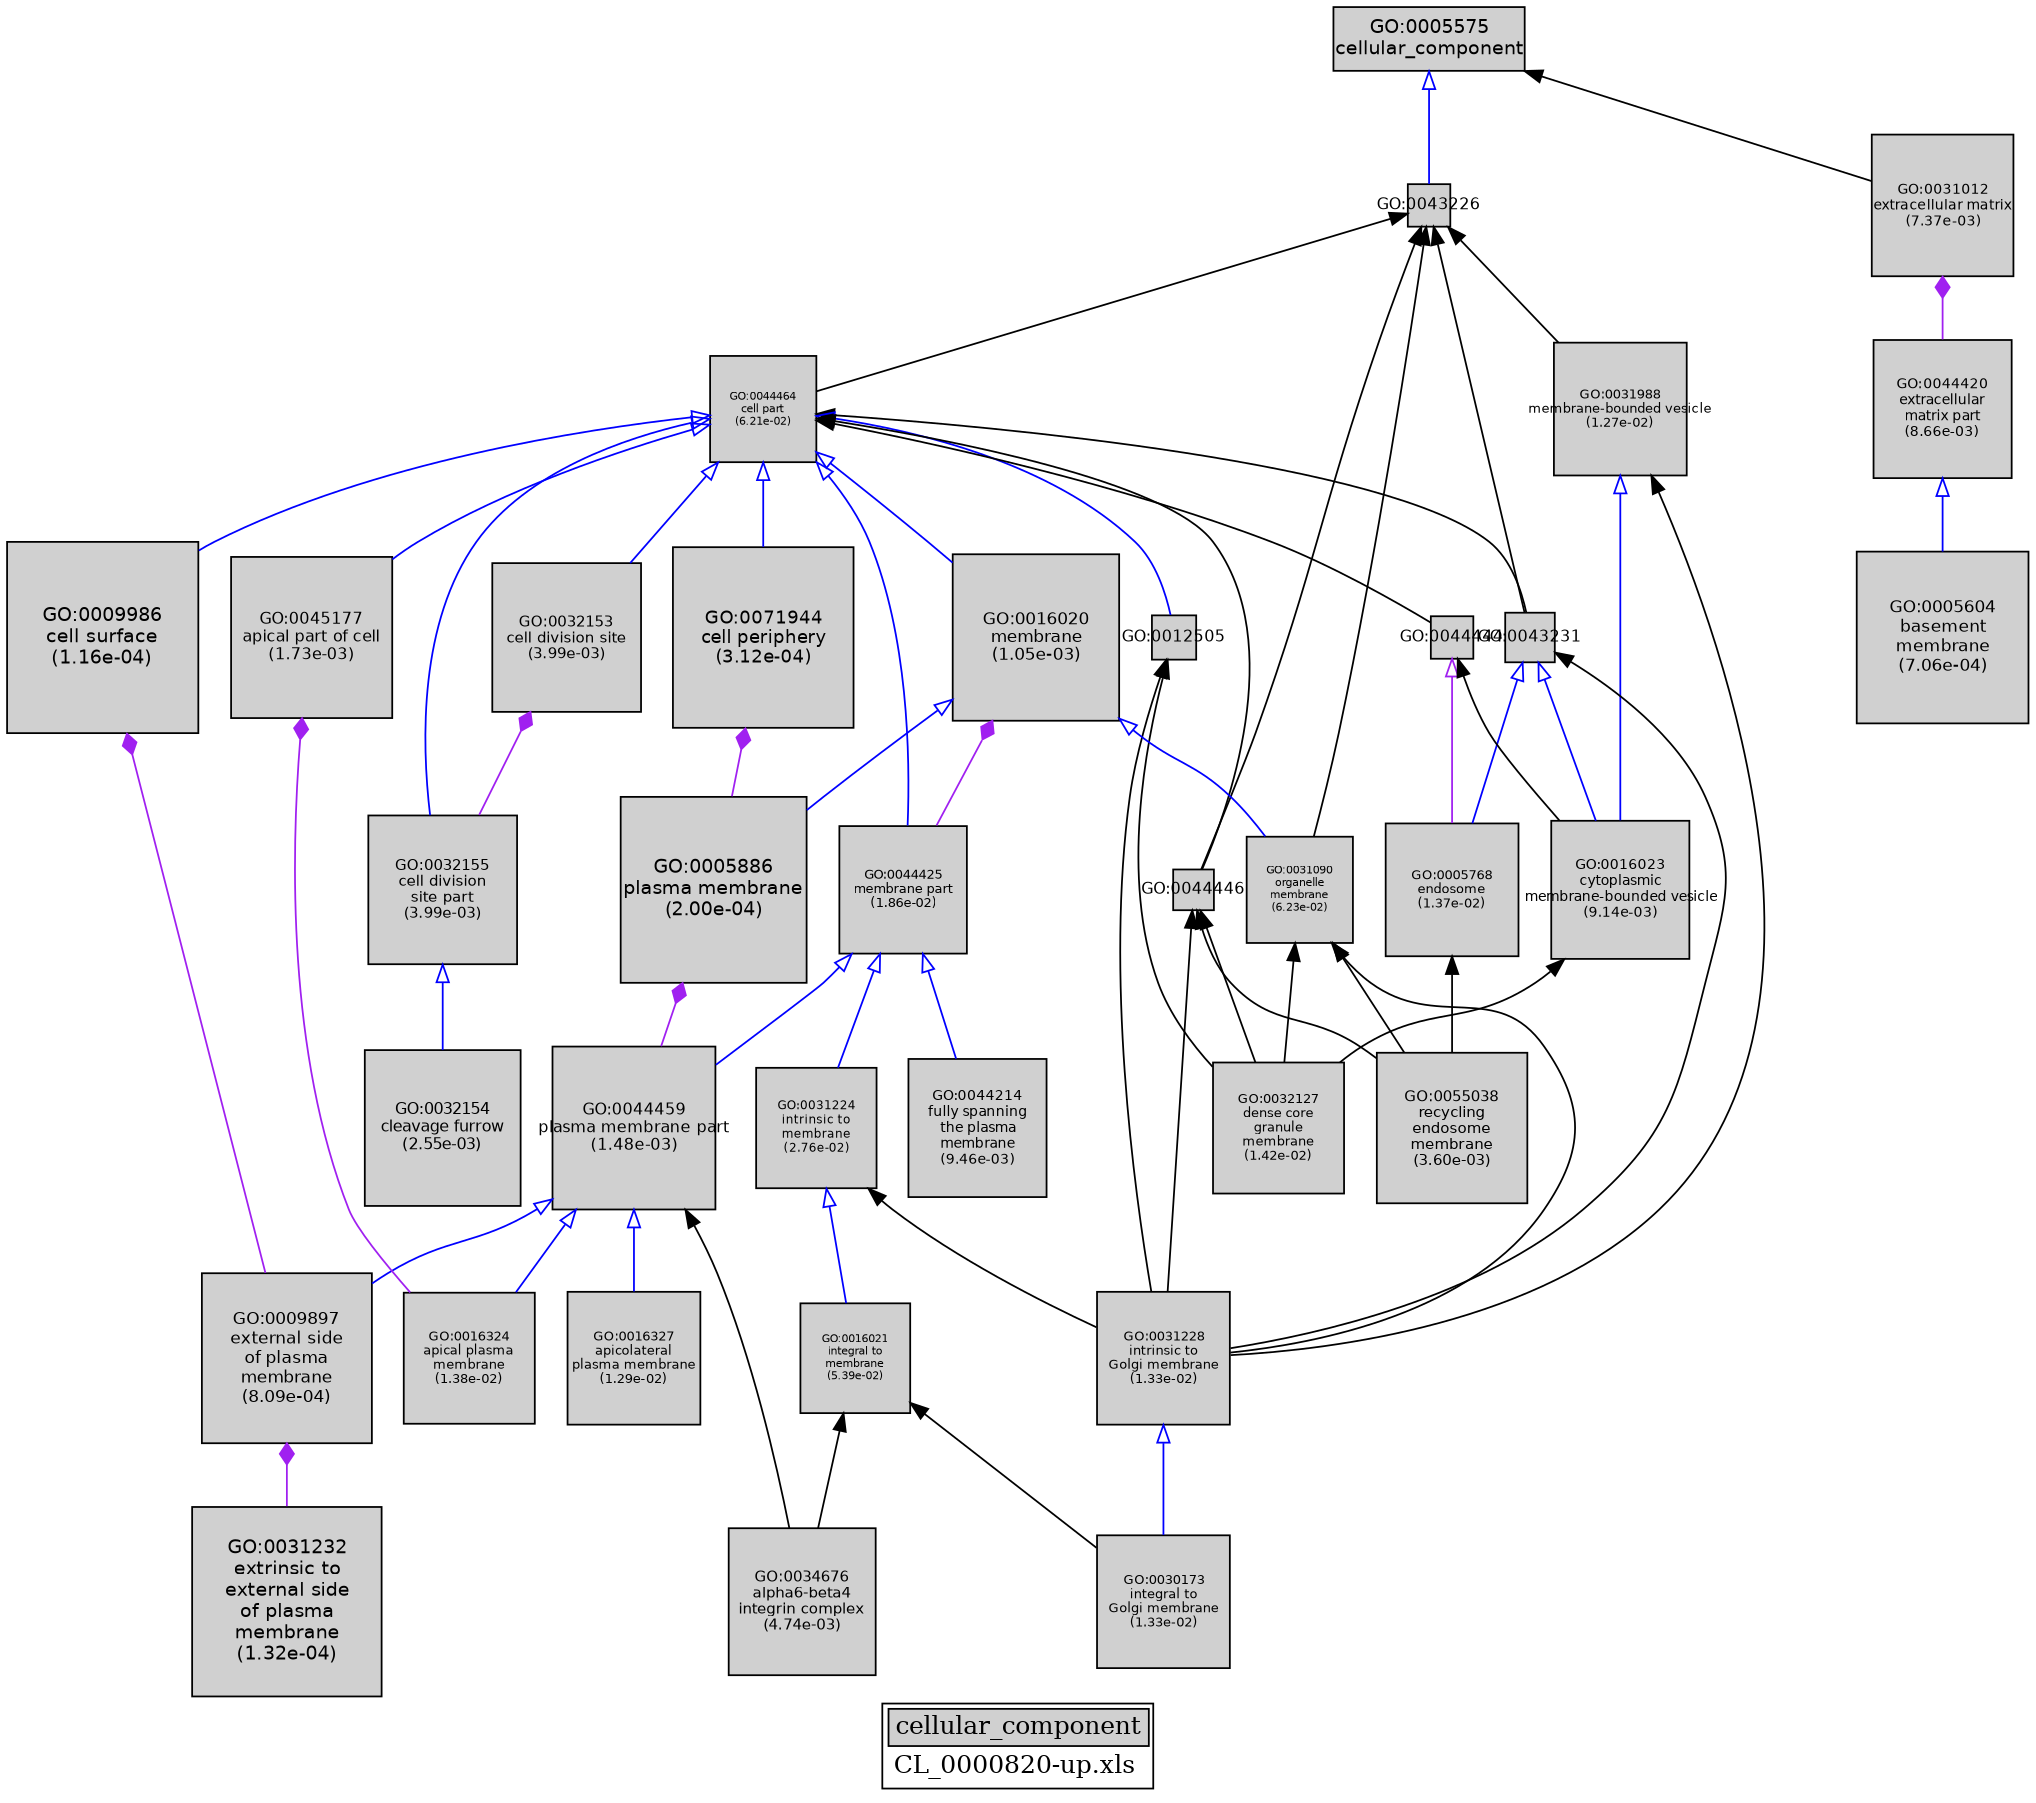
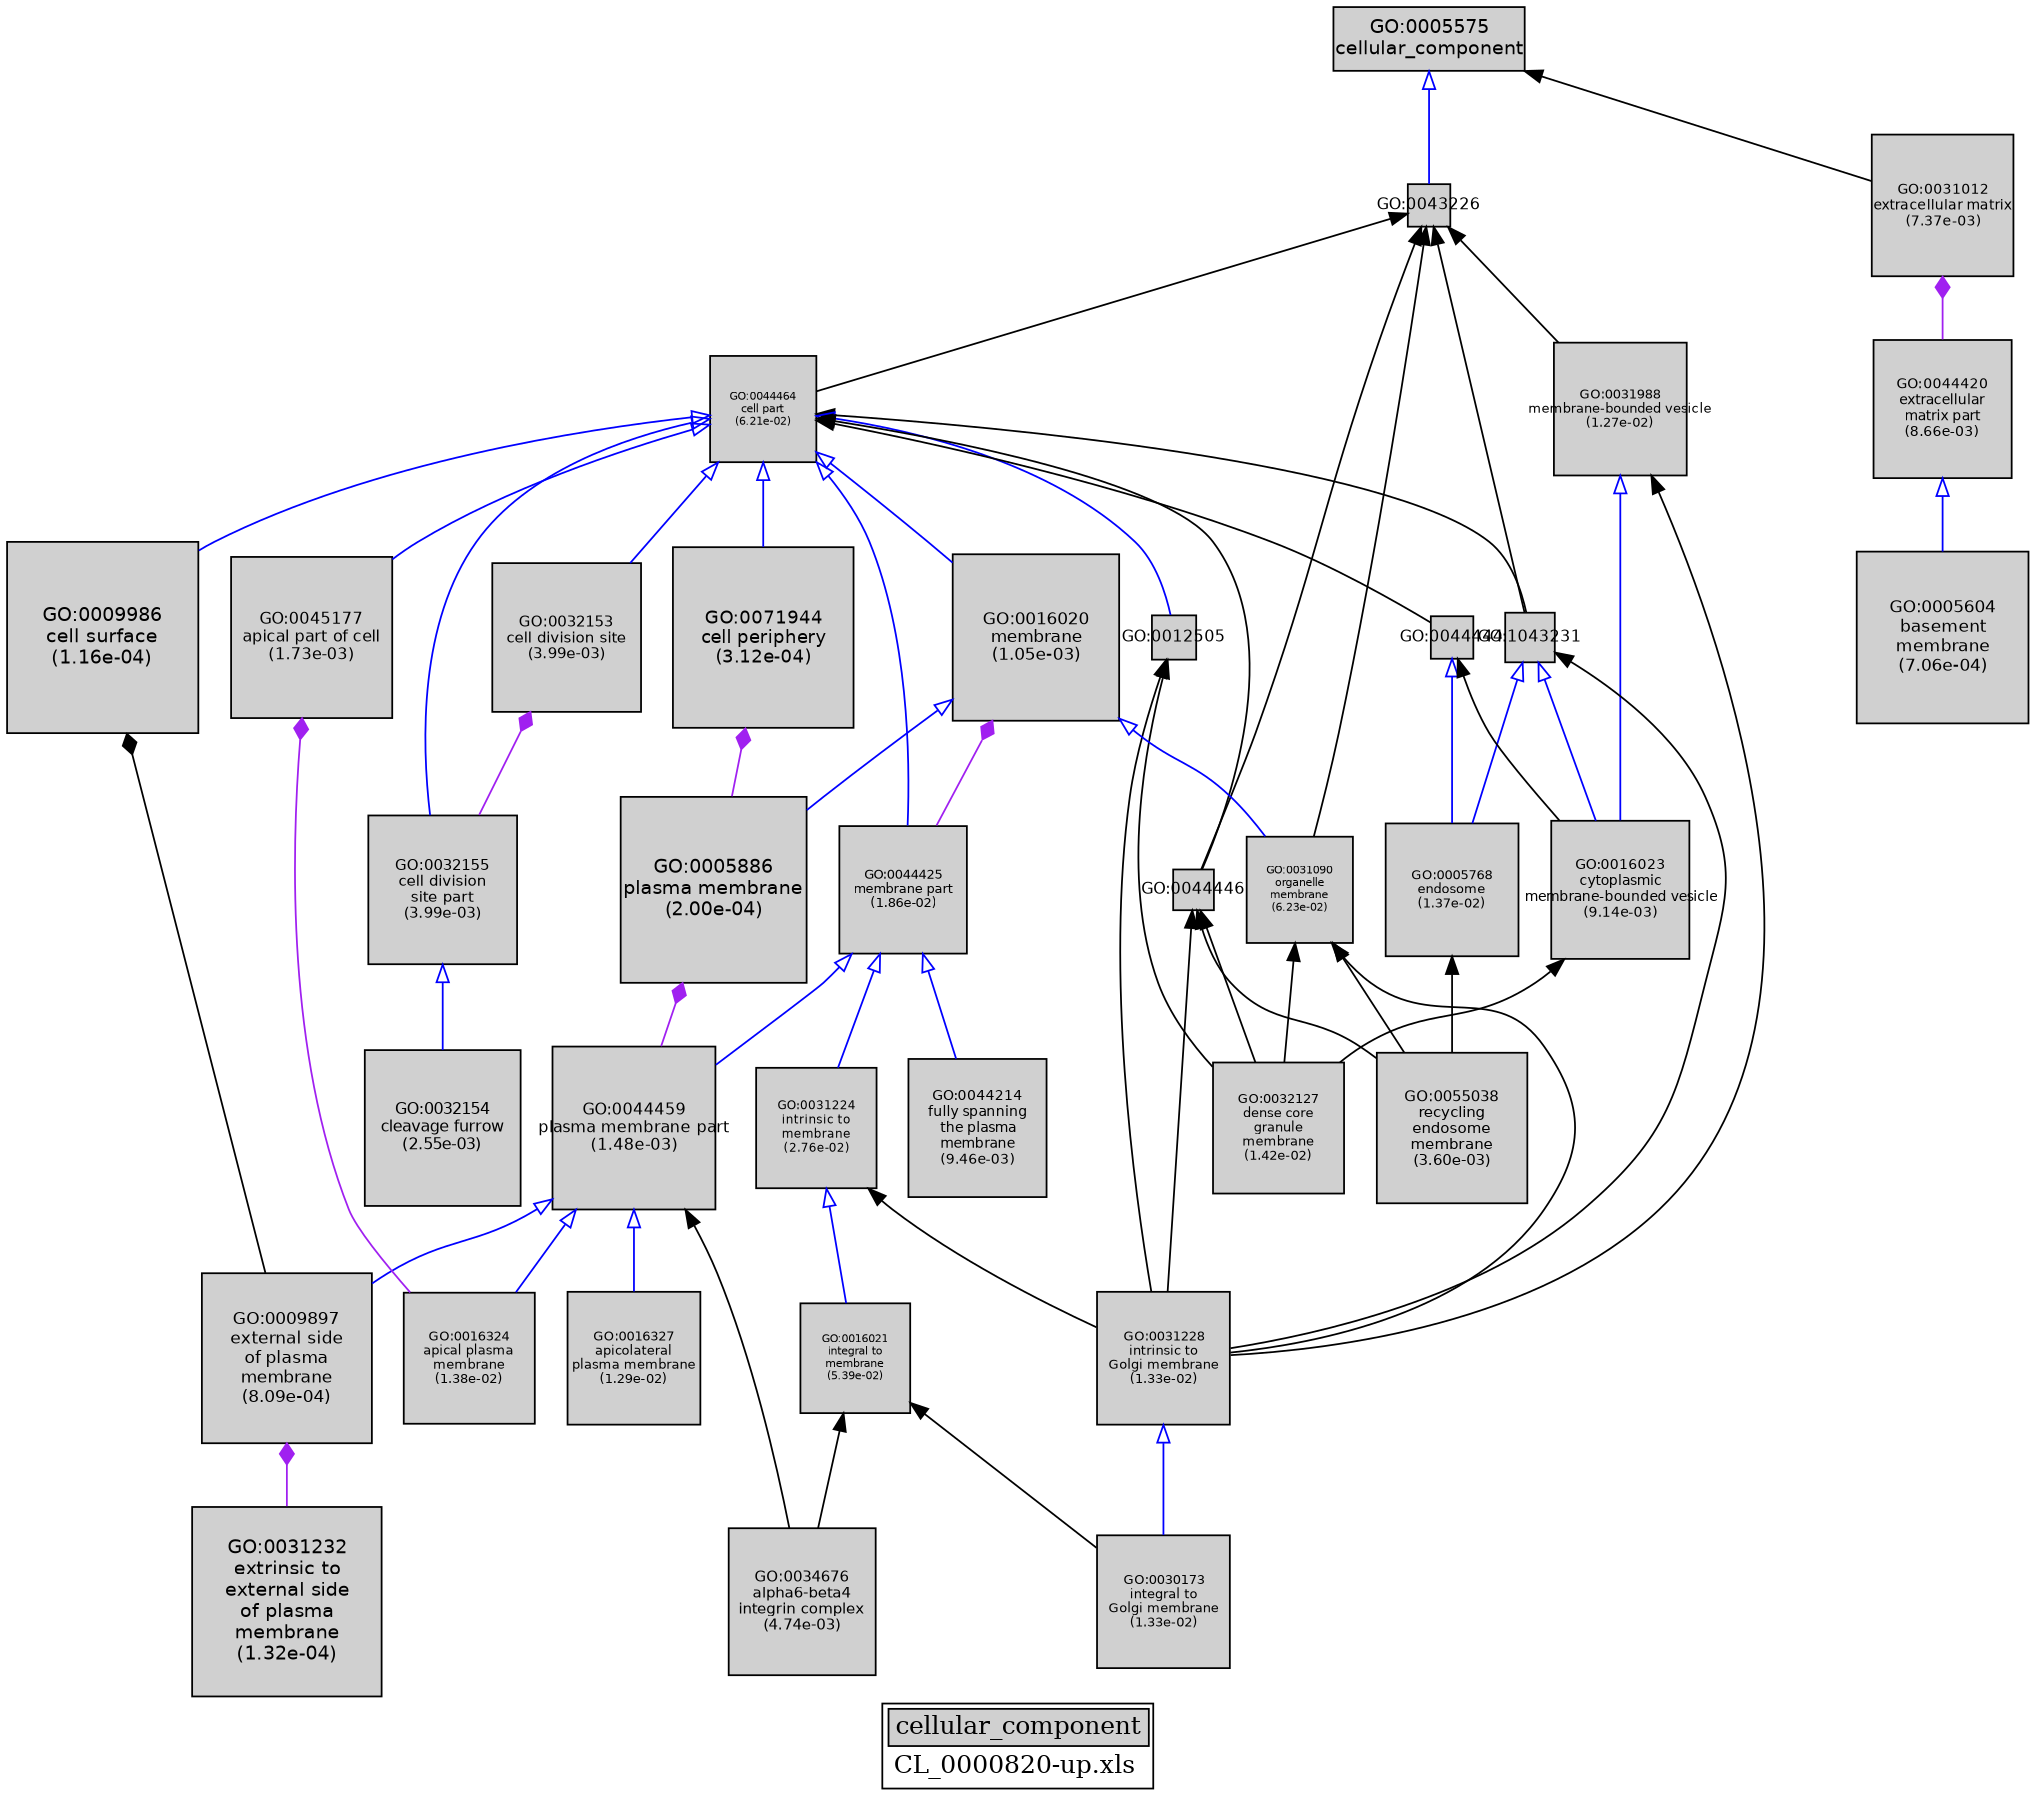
node "GO:0043231": label "GO:0043231" -> "GO:1043231"
edge "GO:0005768" -> "GO:0044444": color purple -> blue
edge "GO:0009897" -> "GO:0009986": color purple -> black
